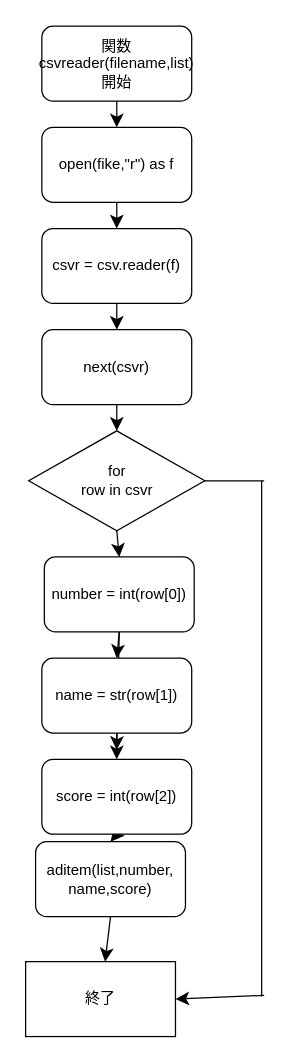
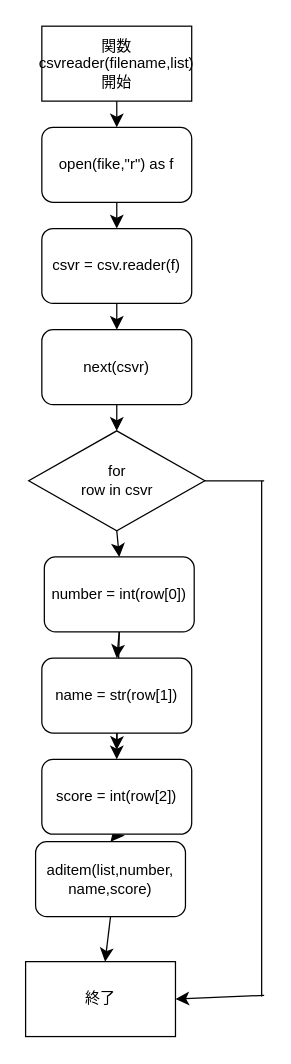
node "関数csvreader(filename,list) 開始": shape rounded rectangle -> rectangle
